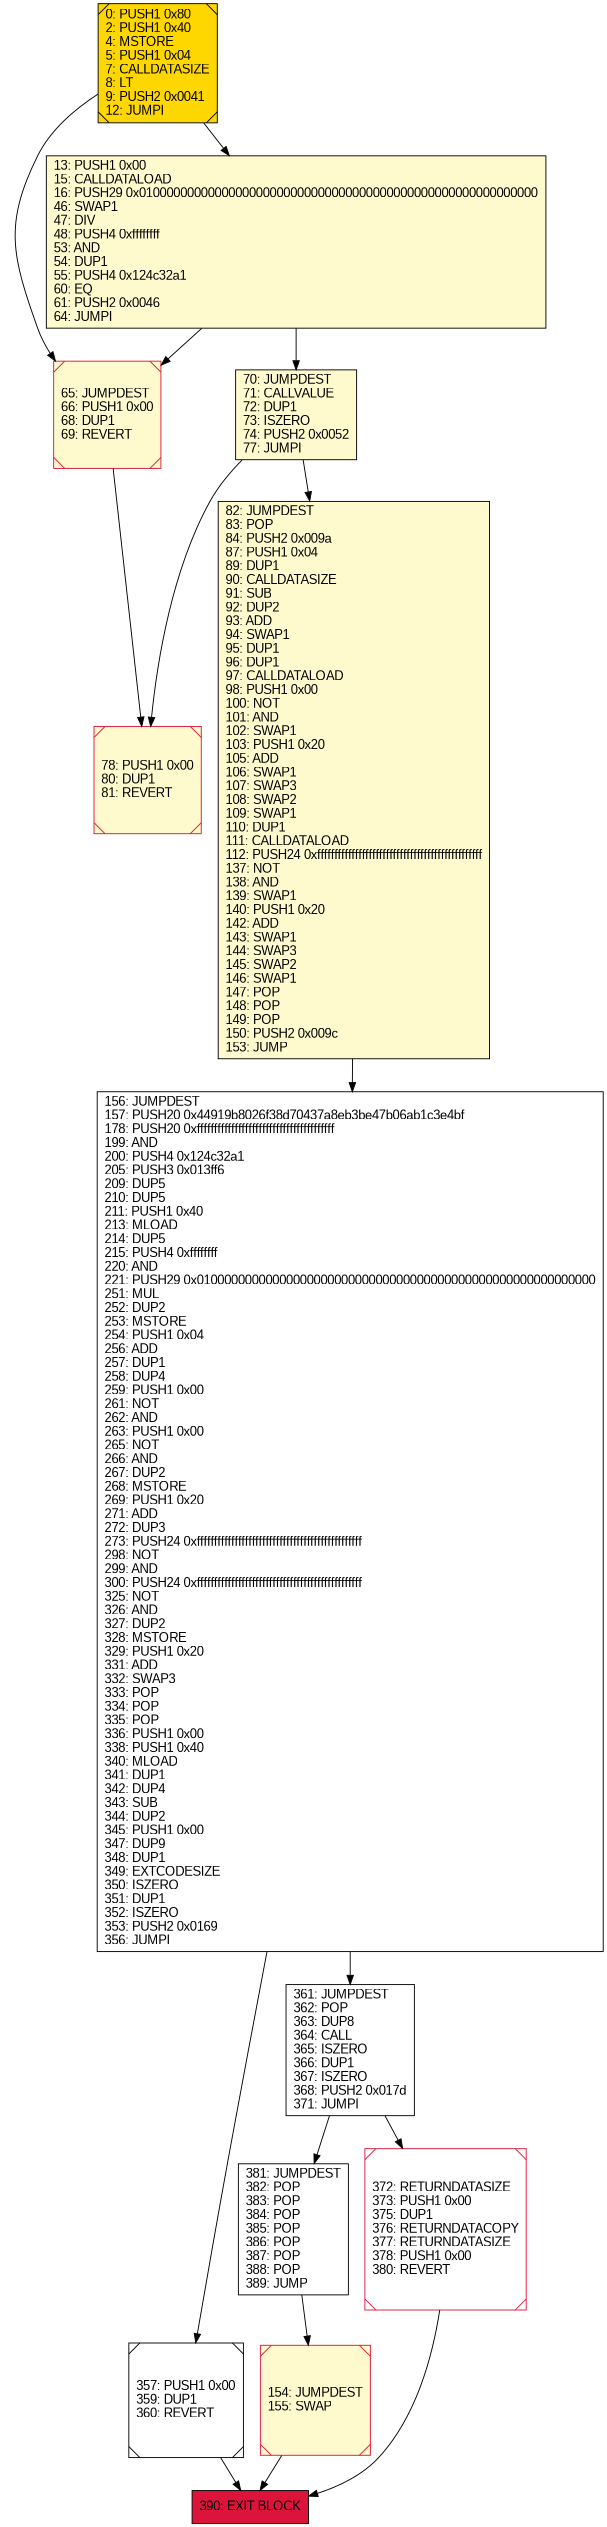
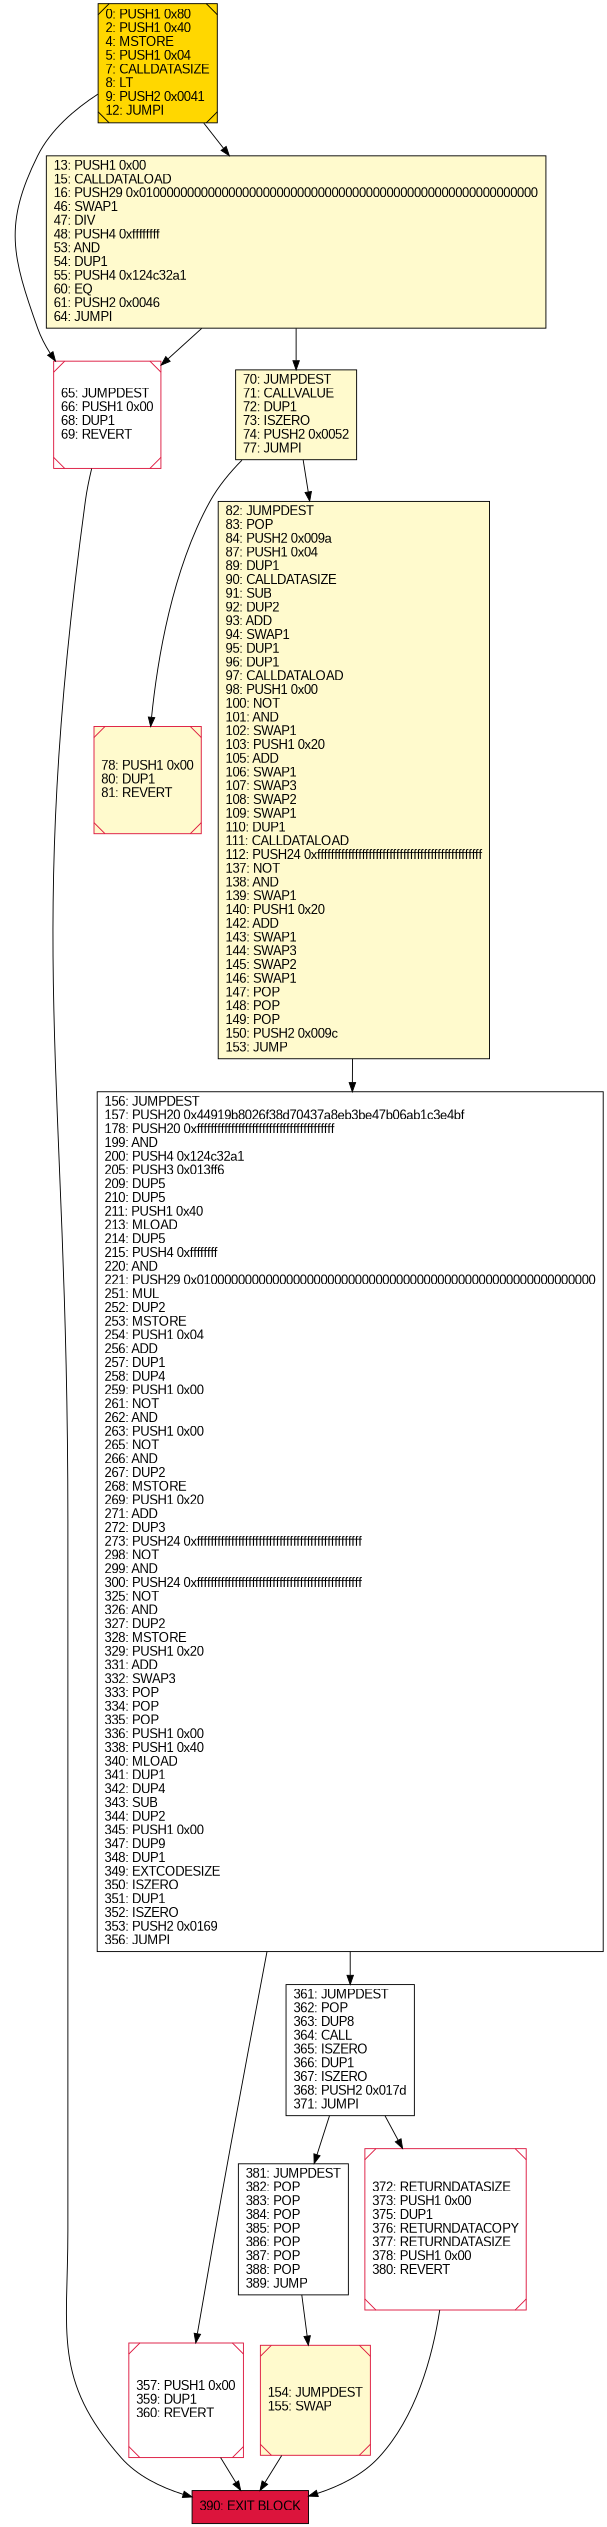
node "65: JUMPDEST 66: PUSH1 0x00 68: DUP1 69: REVERT": fillcolor lemonchiffon -> white
edge "65: JUMPDEST 66: PUSH1 0x00 68: DUP1 69: REVERT" -> "78: PUSH1 0x00 80: DUP1 81: REVERT": now "65: JUMPDEST 66: PUSH1 0x00 68: DUP1 69: REVERT" -> "390: EXIT BLOCK"
node "357: PUSH1 0x00 359: DUP1 360: REVERT": color black -> crimson
